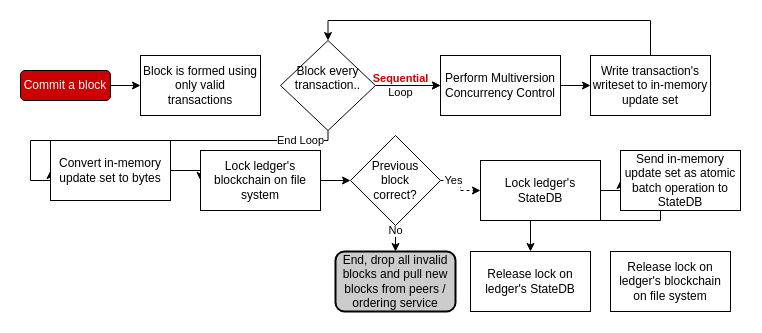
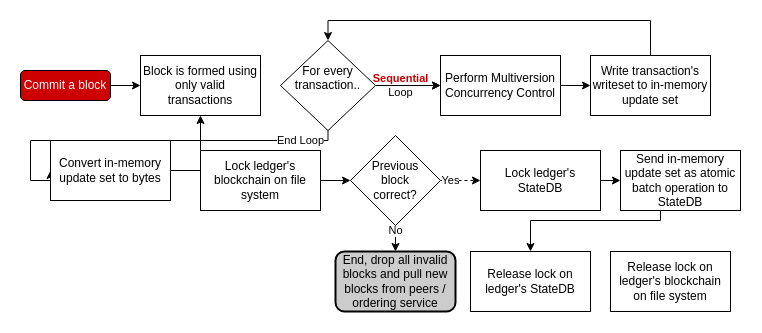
node "Block every transaction..": label "Block every transaction.." -> "For every transaction.."
edge "Convert in-memory update set to bytes" -> "Lock ledger's blockchain on file system": now "Convert in-memory update set to bytes" -> "Block is formed using only valid transactions"
node "Lock ledger's StateDB": moved (541, 191) -> (541, 181)
